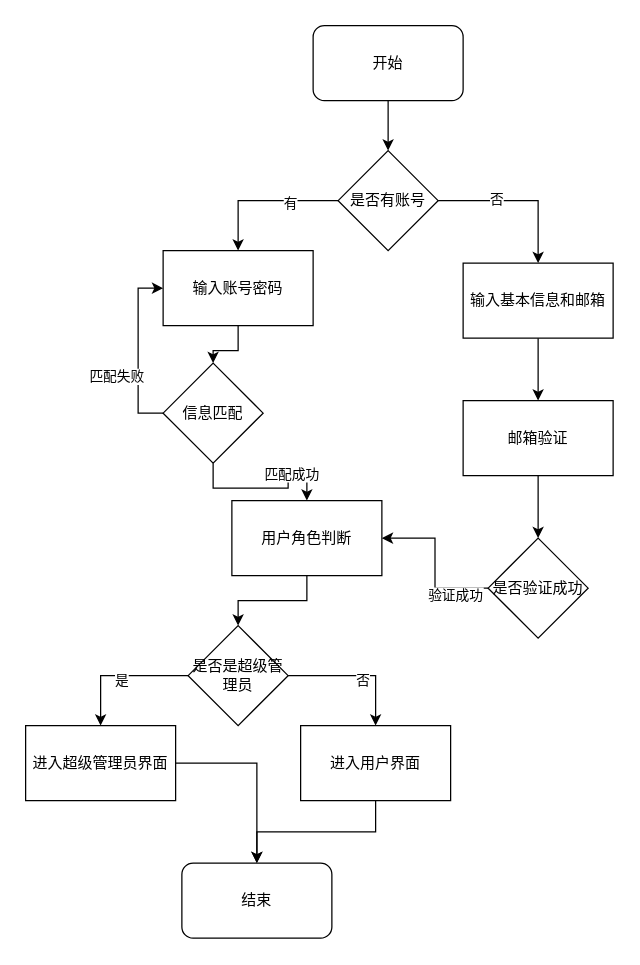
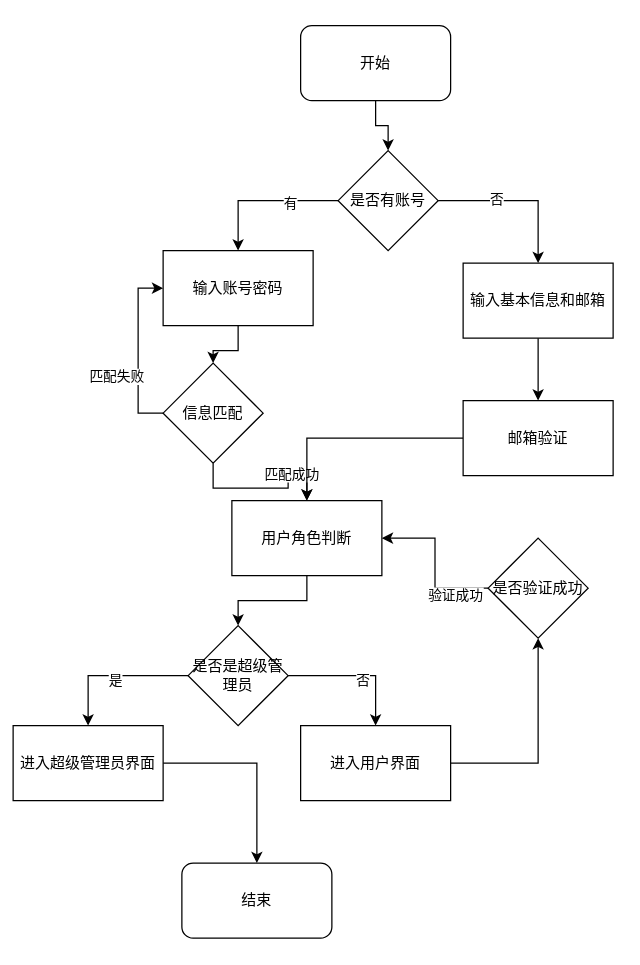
node "开始": moved (388, 63) -> (376, 63)
edge "邮箱验证" -> "是否验证成功": now "邮箱验证" -> "用户角色判断"
node "进入超级管理员界面": moved (101, 763) -> (88, 763)
edge "进入用户界面" -> "结束": now "进入用户界面" -> "是否验证成功"
